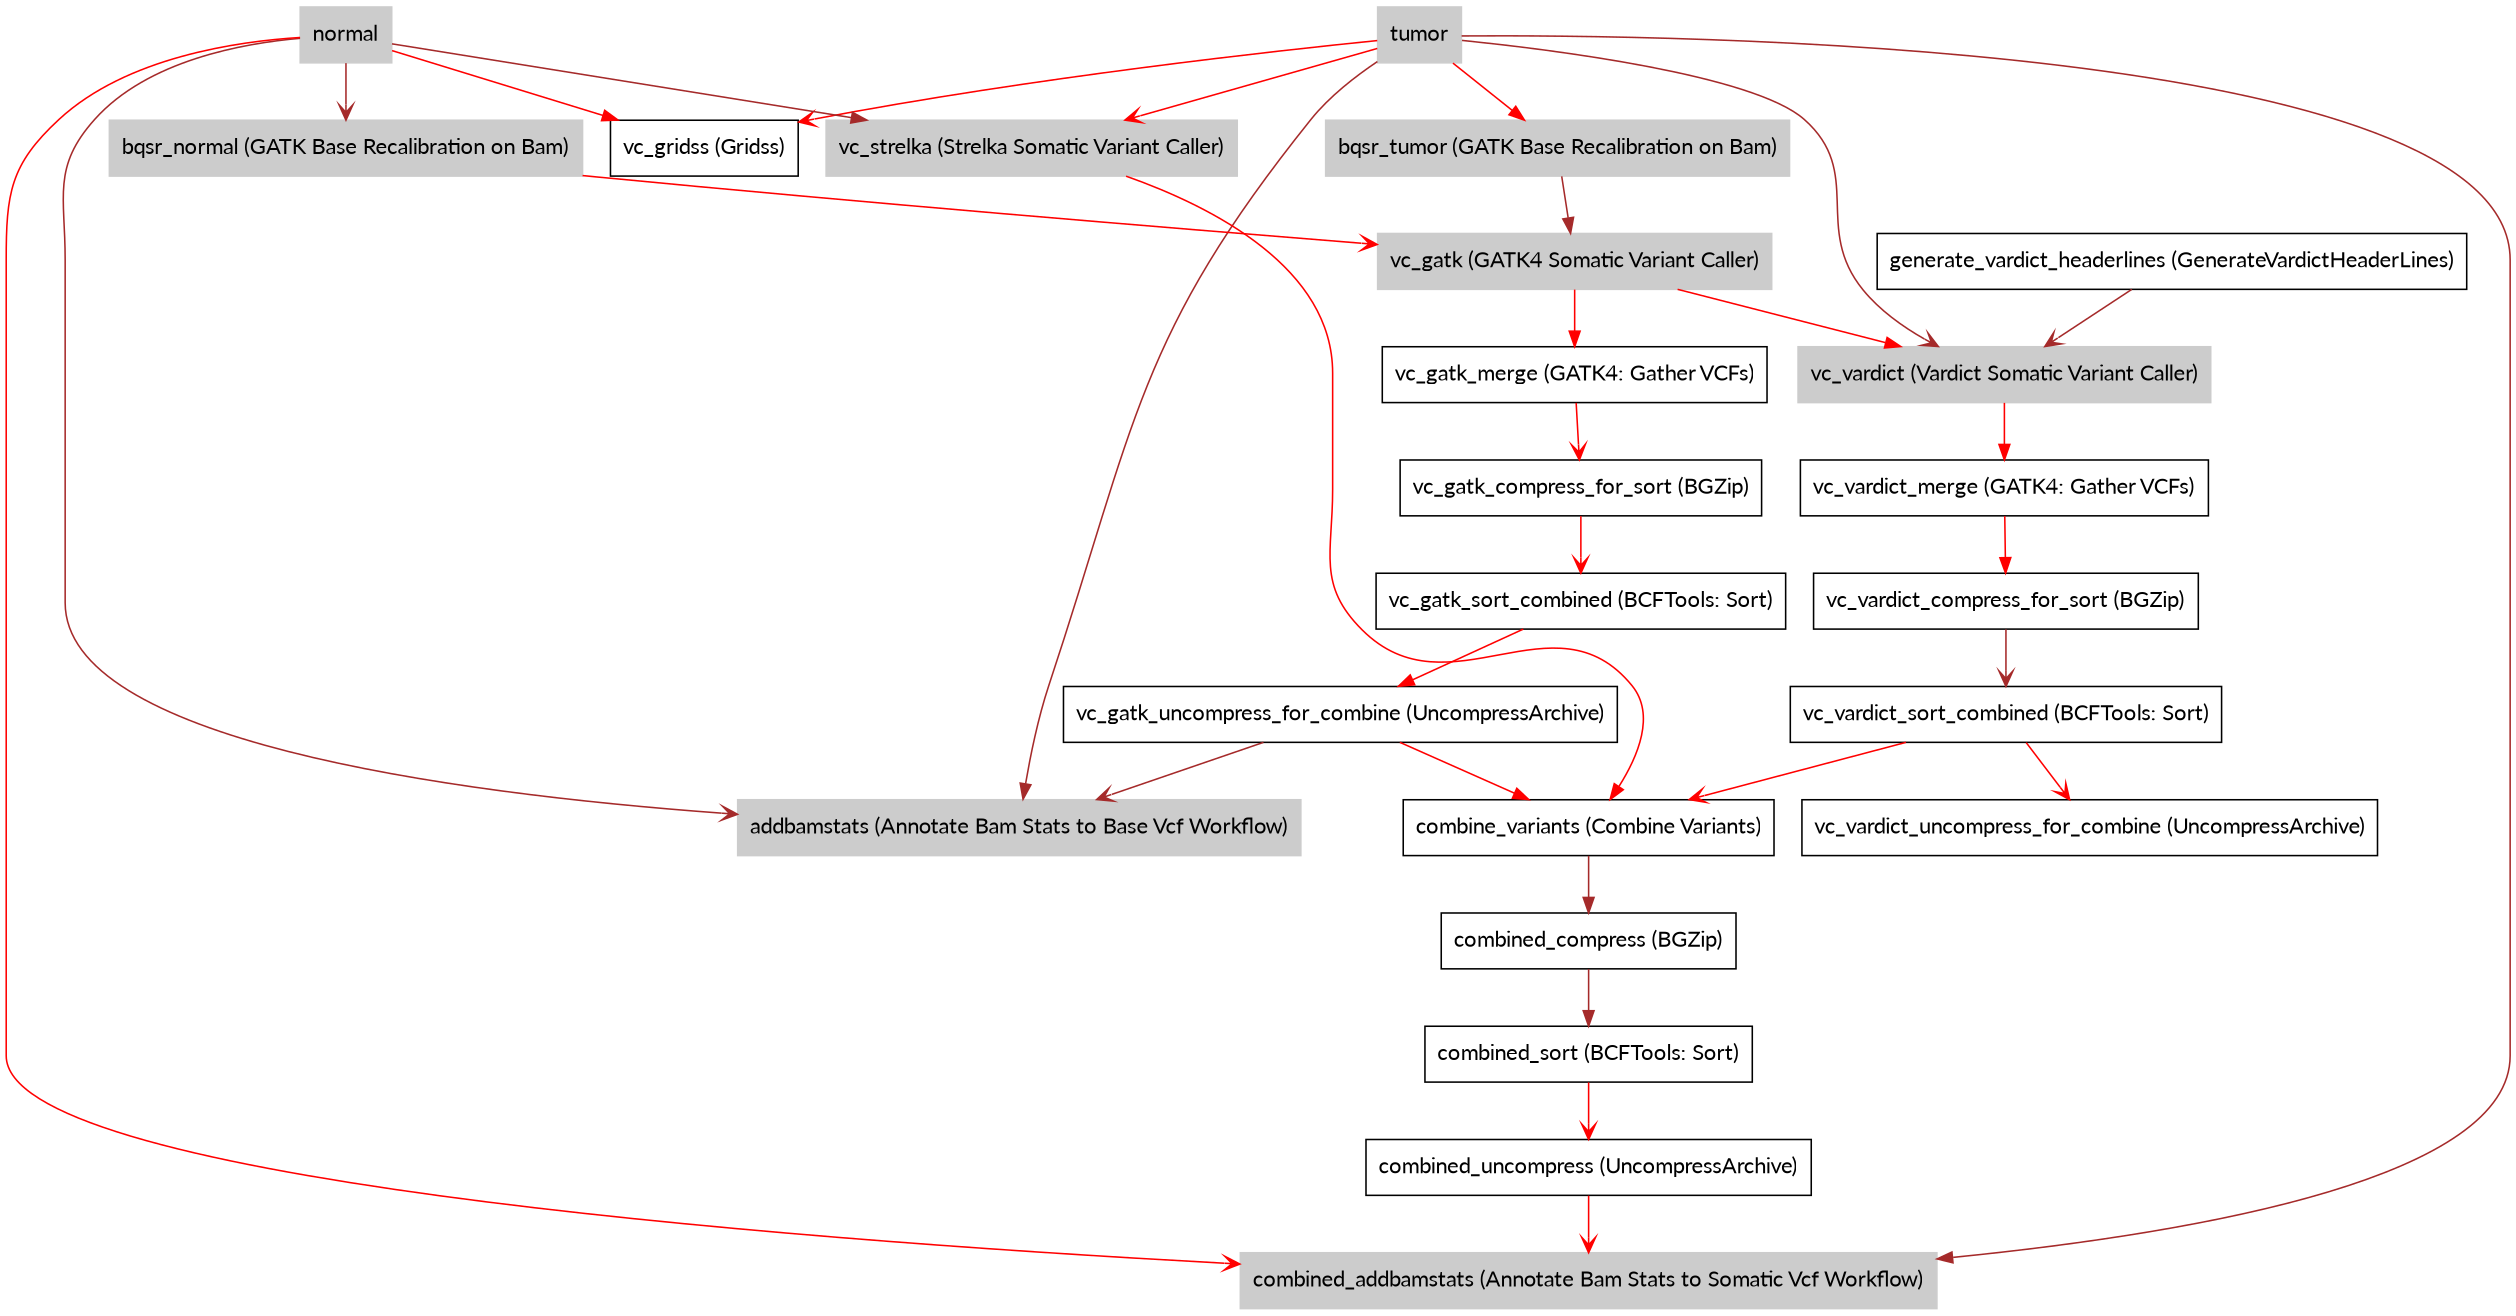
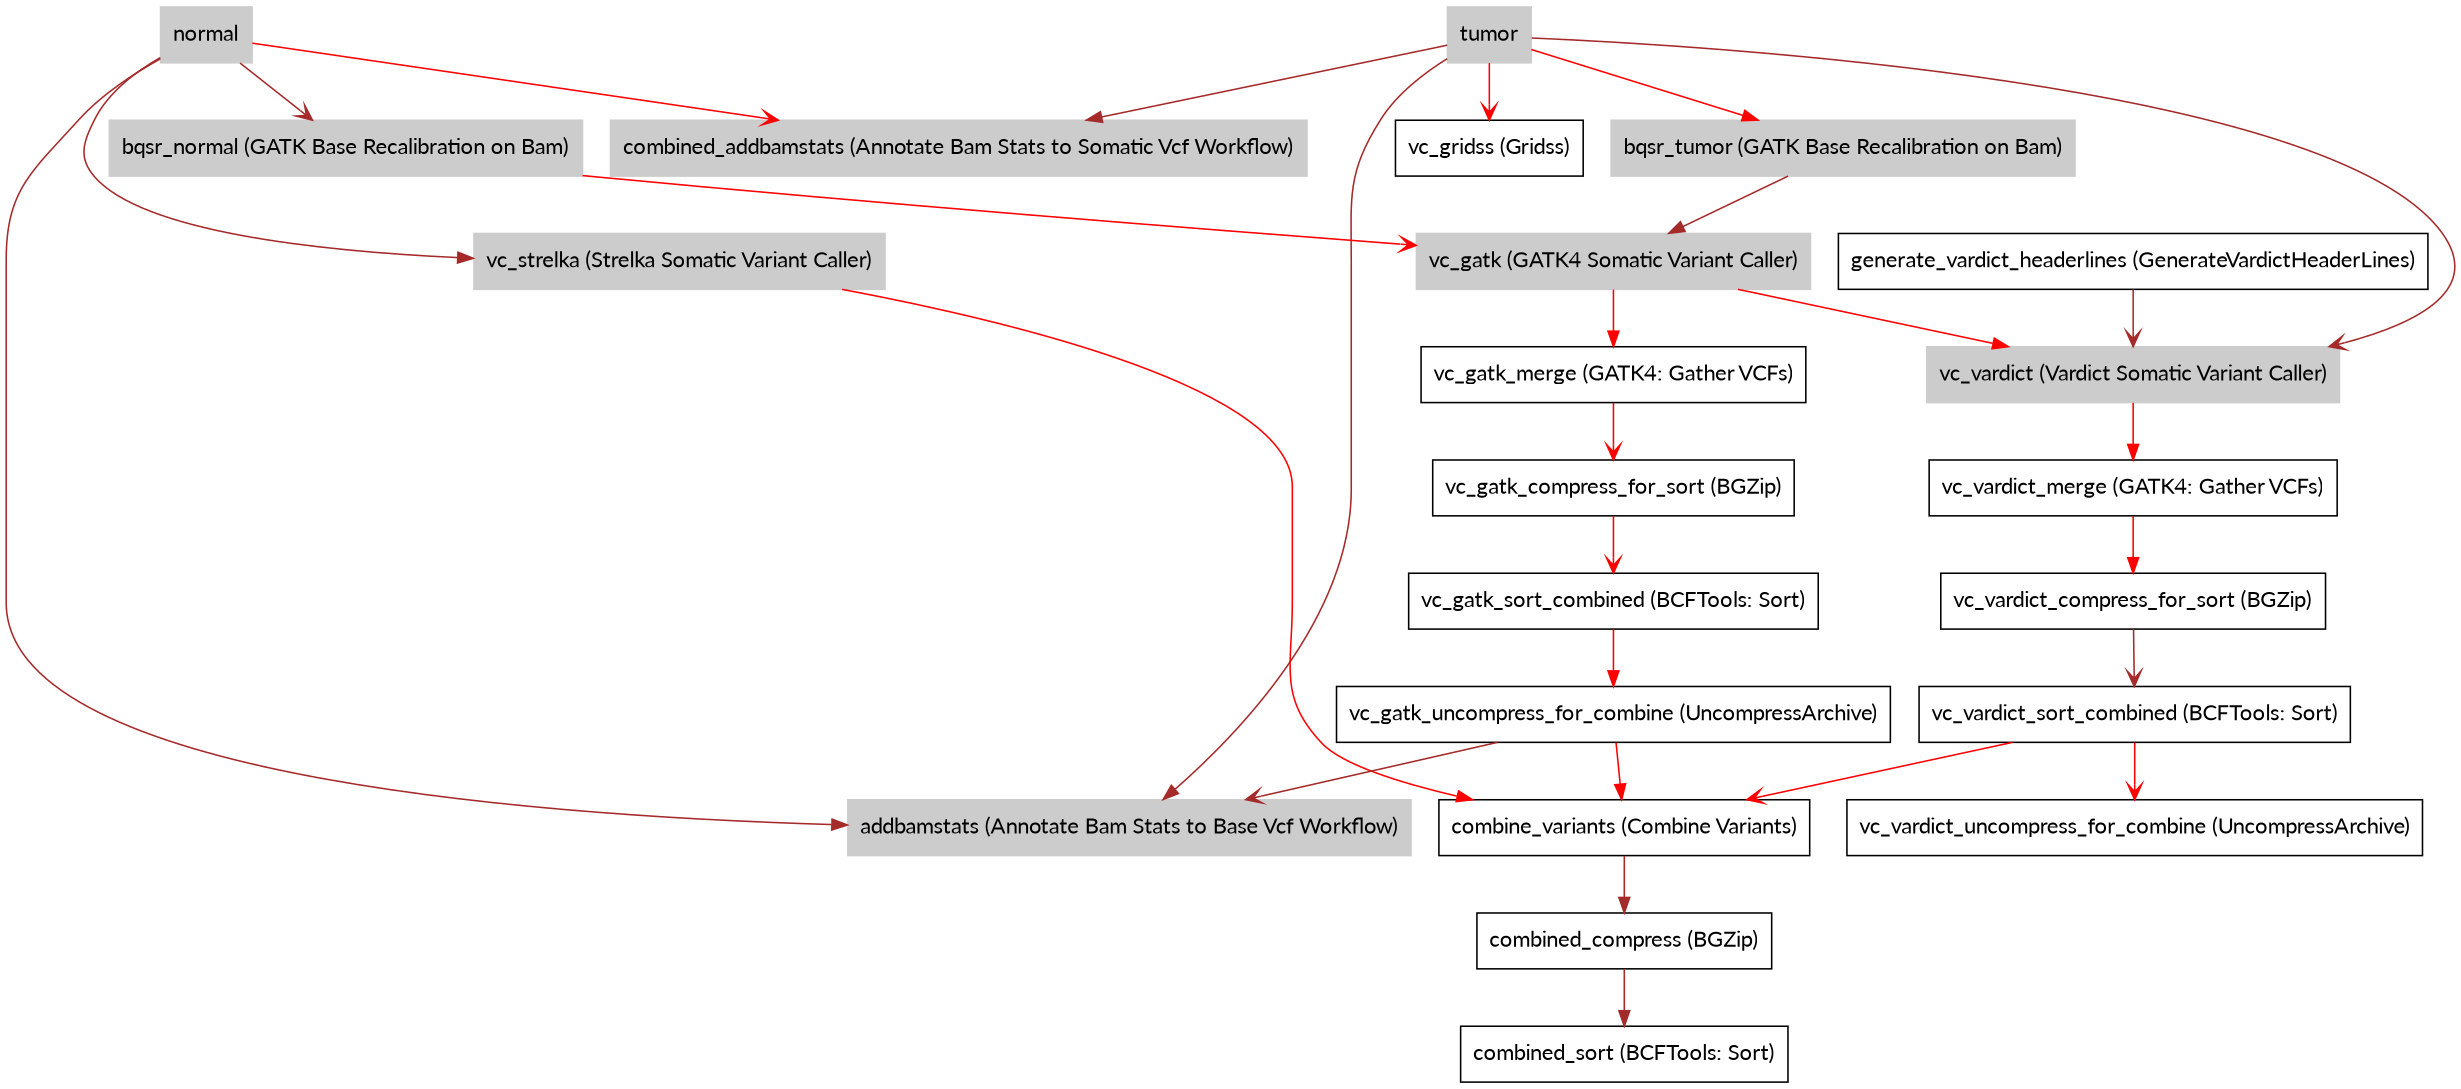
edge "tumor" -> "vc_strelka (Strelka Somatic Variant Caller)": removed
edge "normal" -> "vc_gridss (Gridss)": removed
edge "normal" -> "addbamstats (Annotate Bam Stats to Base Vcf Workflow)": arrowhead vee -> normal
node "combined_uncompress (UncompressArchive)": removed
